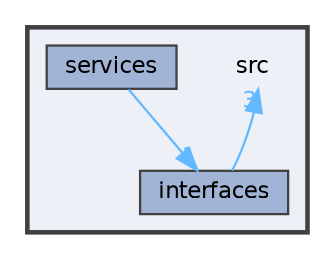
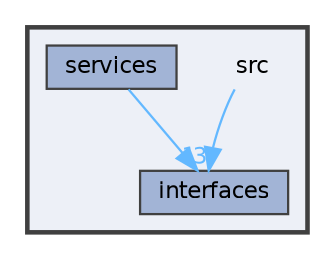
edge "interfaces" -> "src": reversed
